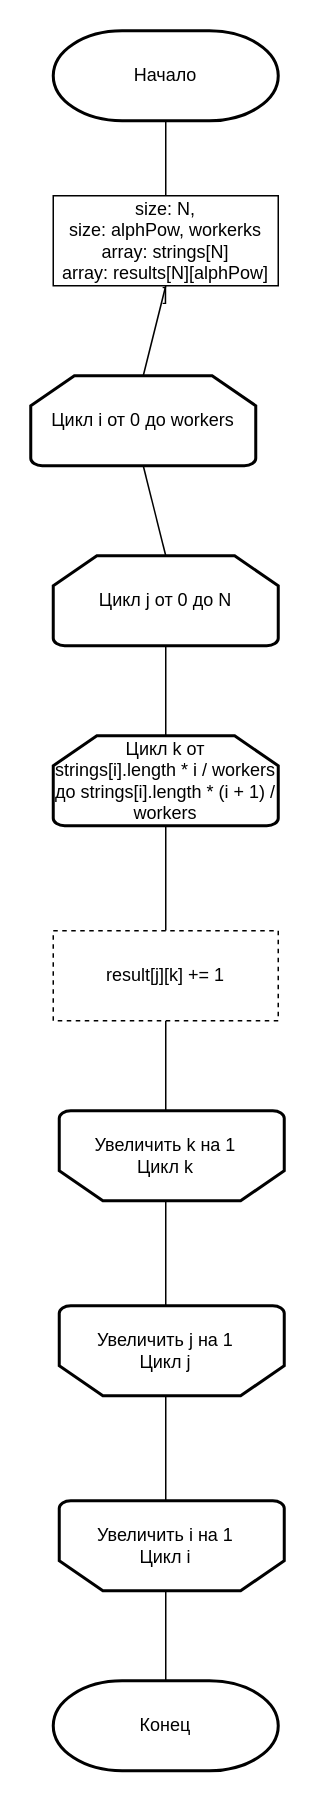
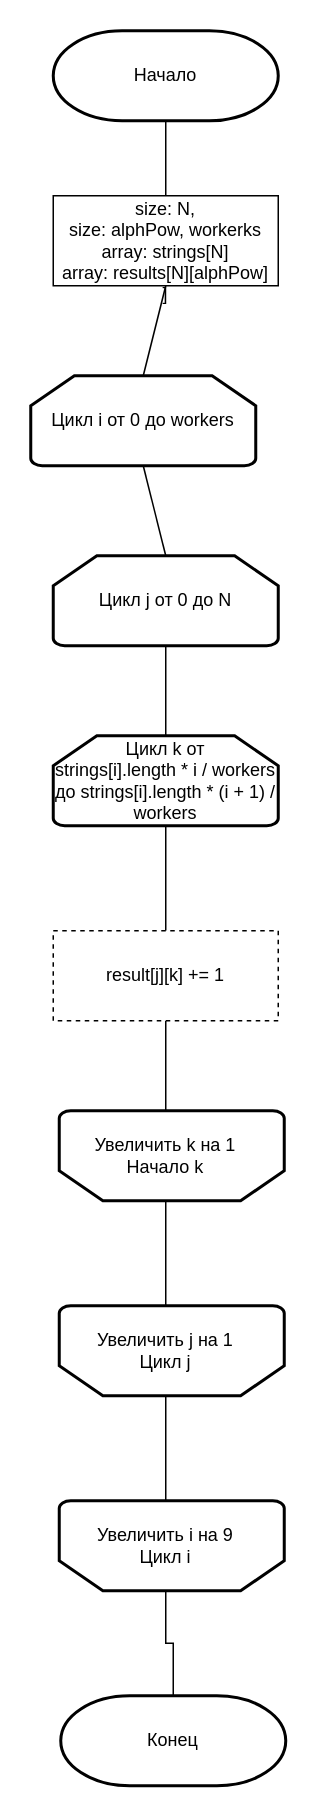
node "Увеличить k на 1 Цикл k": label "Увеличить k на 1 Цикл k" -> "Увеличить k на 1 Начало k"
node "Увеличить i на 1 Цикл i": label "Увеличить i на 1 Цикл i" -> "Увеличить i на 9 Цикл i"
node "Конец": moved (166, 1726) -> (173, 1741)
